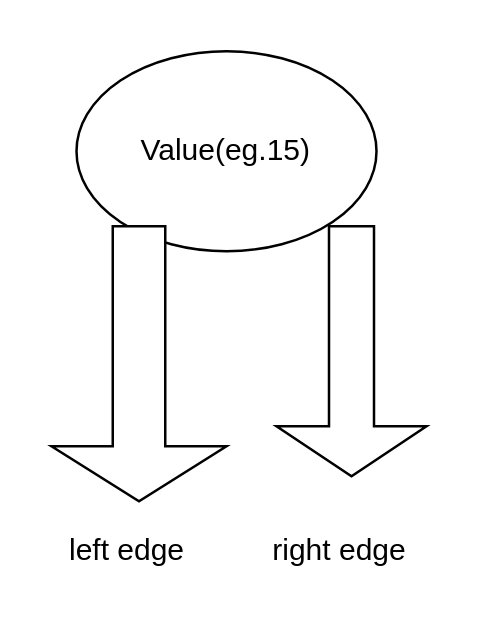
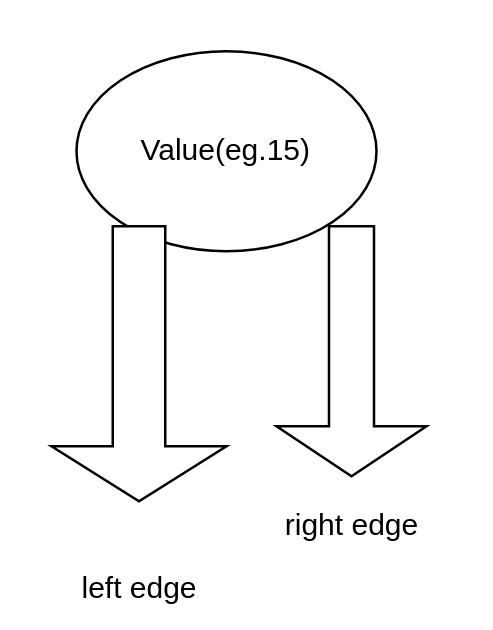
node "left edge": moved (126, 551) -> (139, 589)
node "right edge": moved (339, 551) -> (351, 526)
